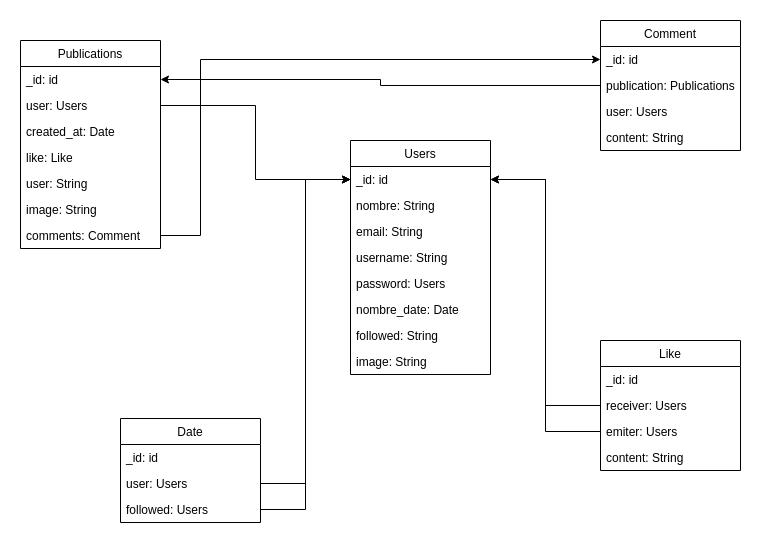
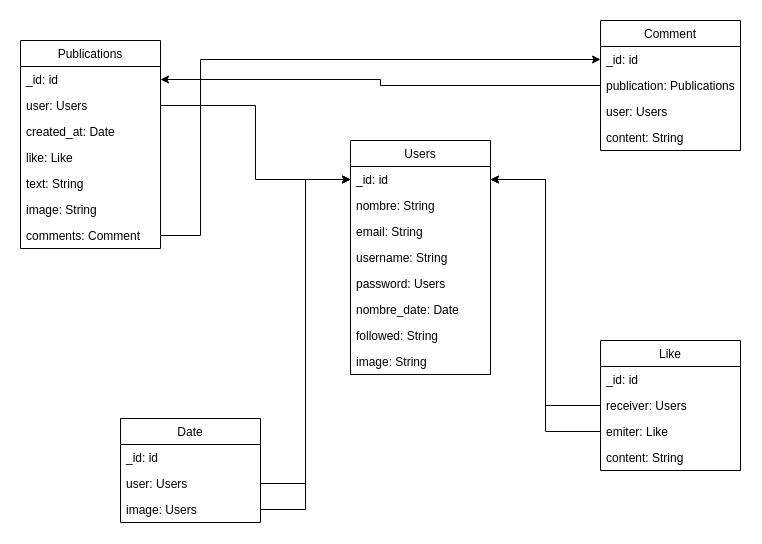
node "user: String": label "user: String" -> "text: String"
node "emiter: Users": label "emiter: Users" -> "emiter: Like"
node "followed: Users": label "followed: Users" -> "image: Users"
